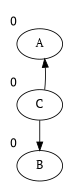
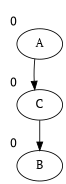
edge "C 0" -> "A 0": reversed
